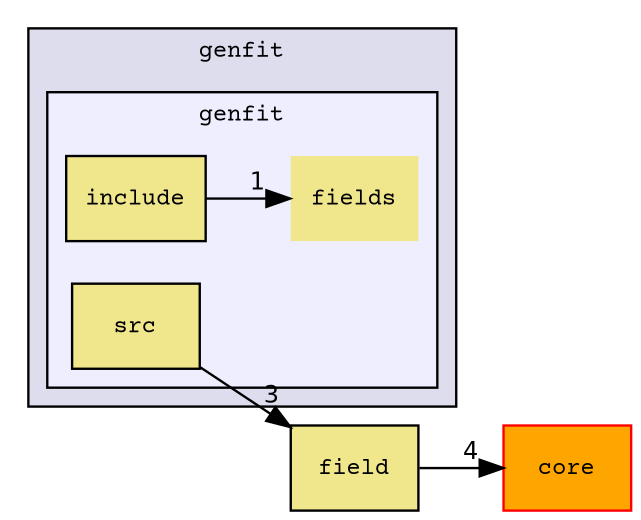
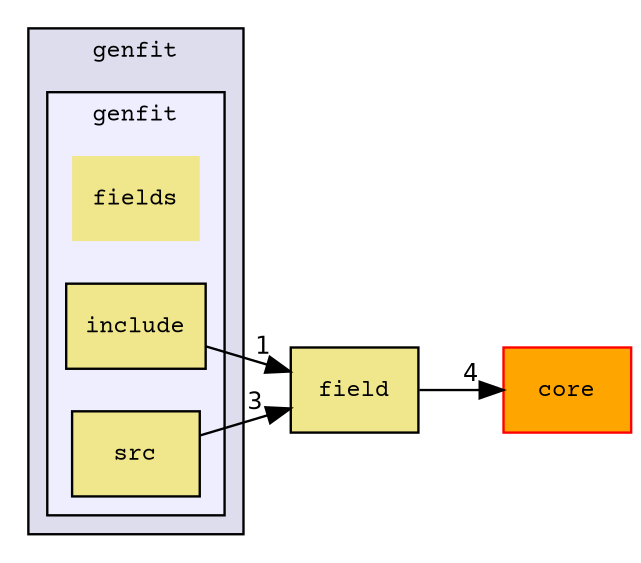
edge "include" -> "fields": now "include" -> "field"
